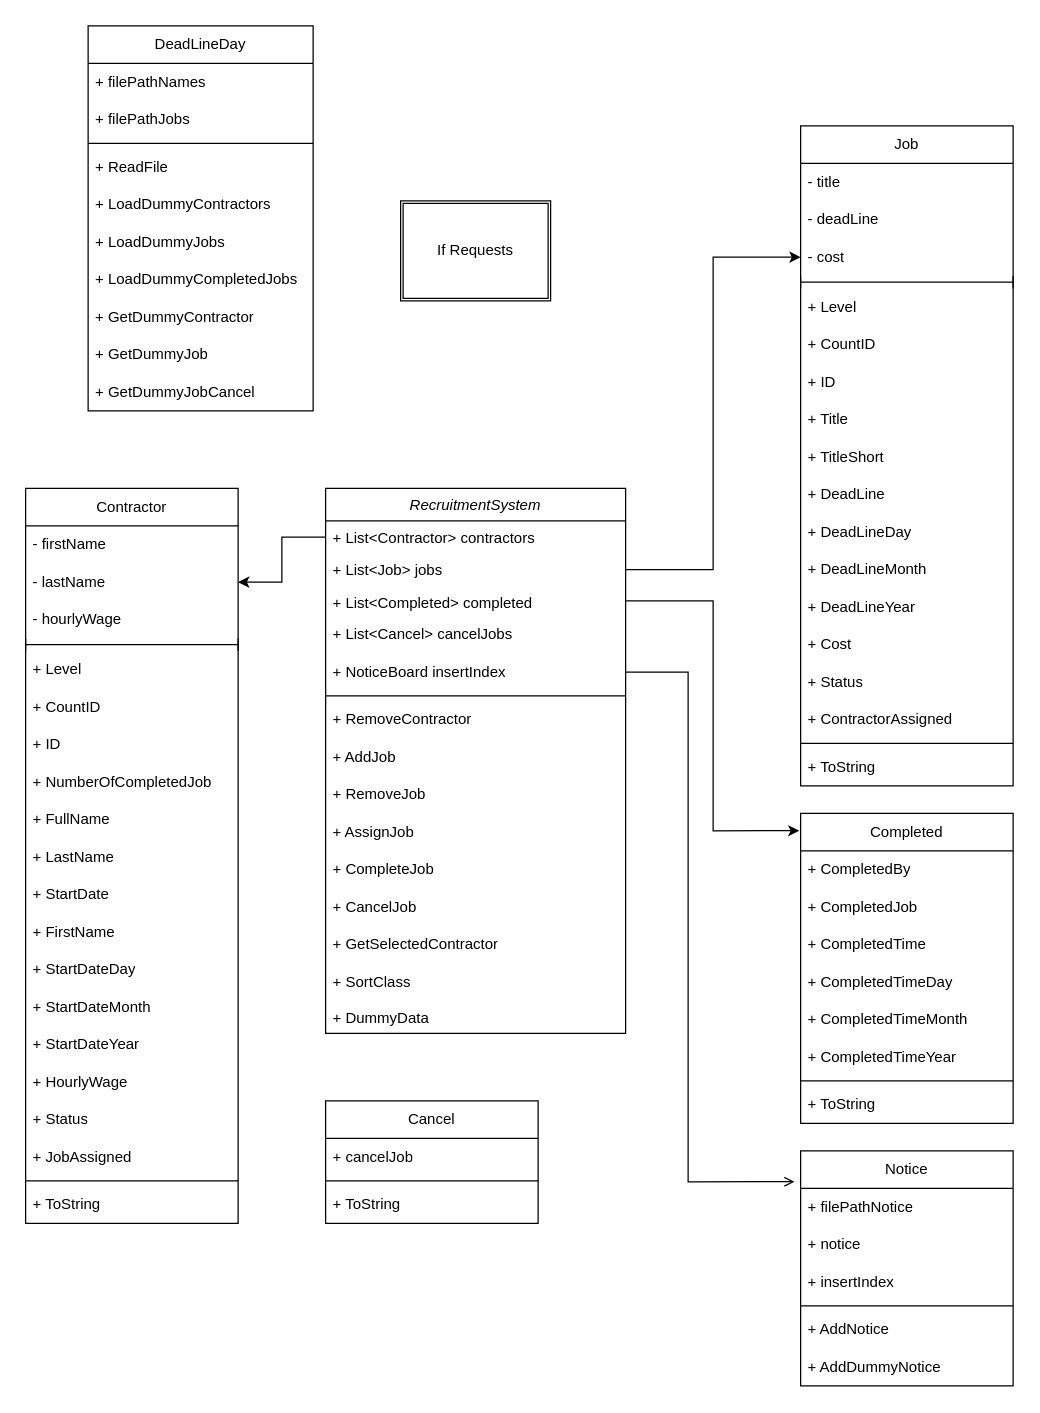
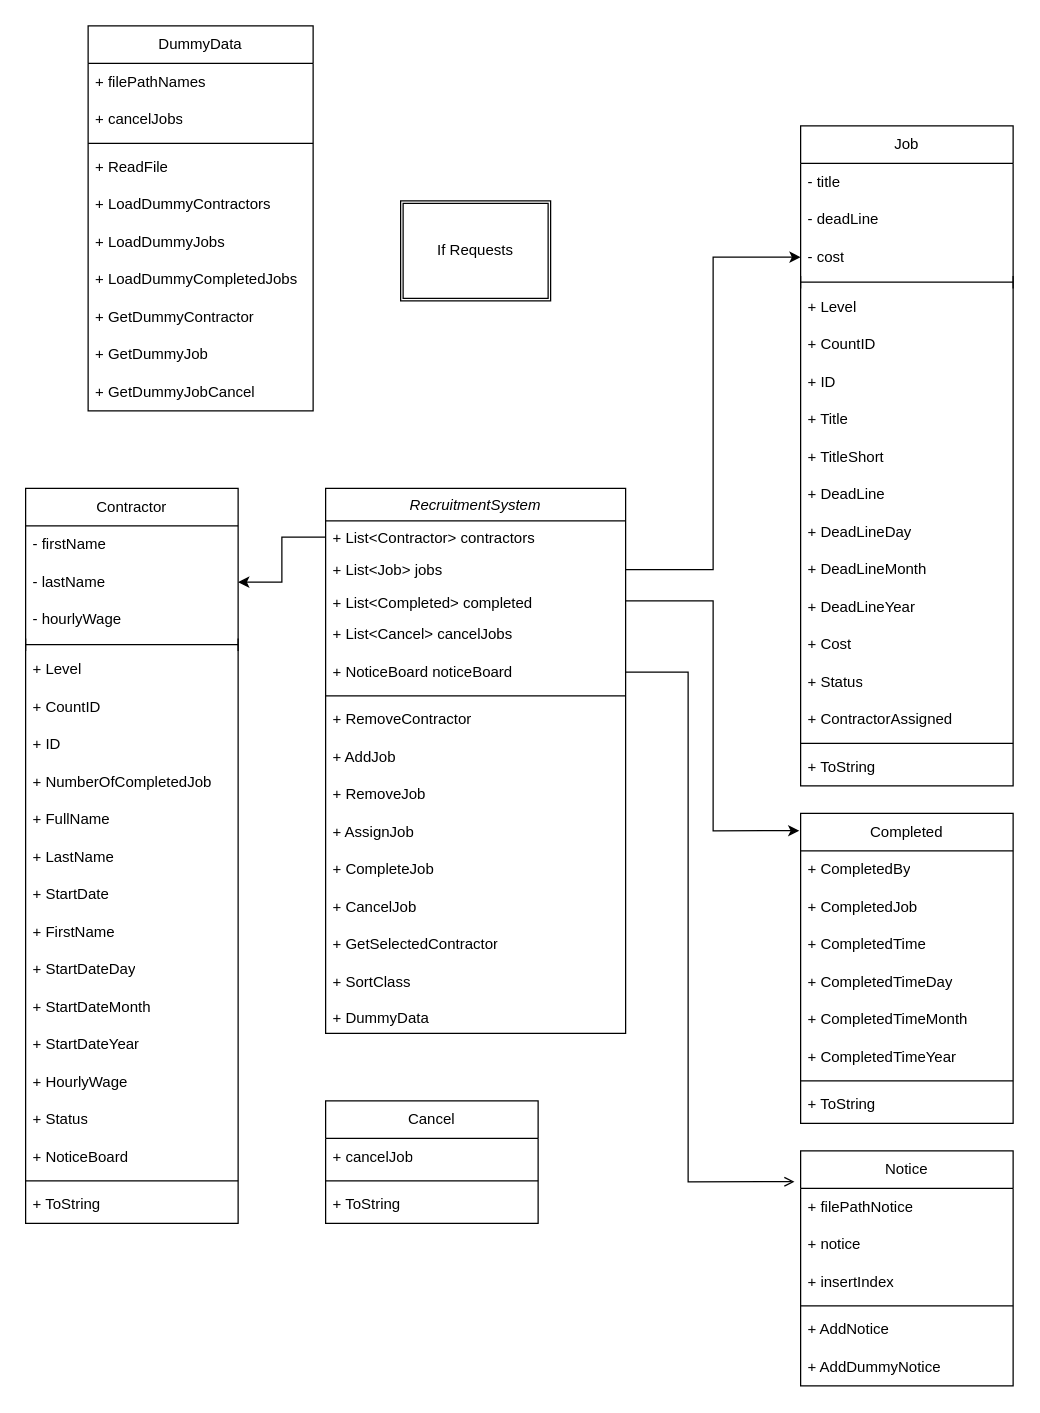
node "DeadLineDay": label "DeadLineDay" -> "DummyData"
node "+ filePathJobs": label "+ filePathJobs" -> "+ cancelJobs"
node "+ NoticeBoard insertIndex": label "+ NoticeBoard insertIndex" -> "+ NoticeBoard noticeBoard"
node "+ JobAssigned": label "+ JobAssigned" -> "+ NoticeBoard"
